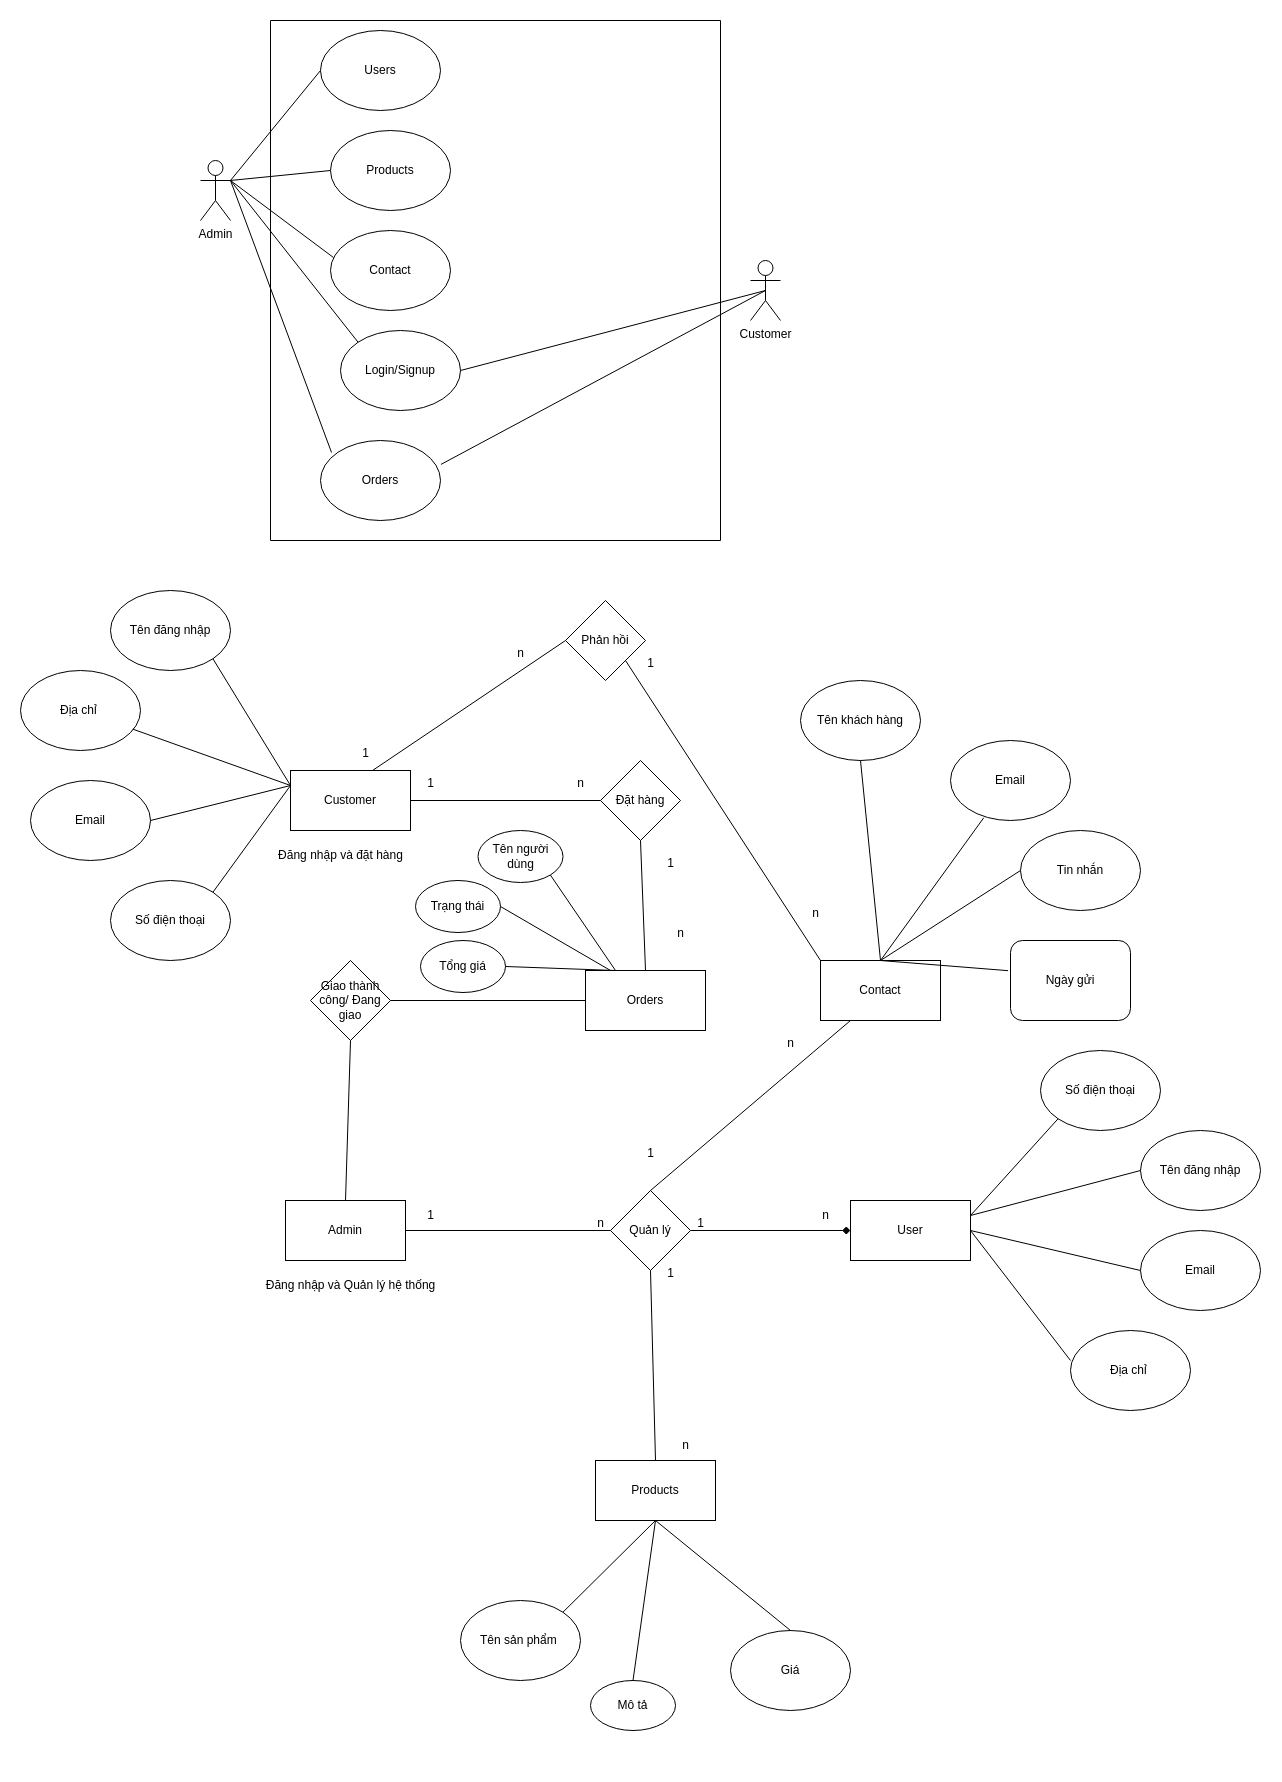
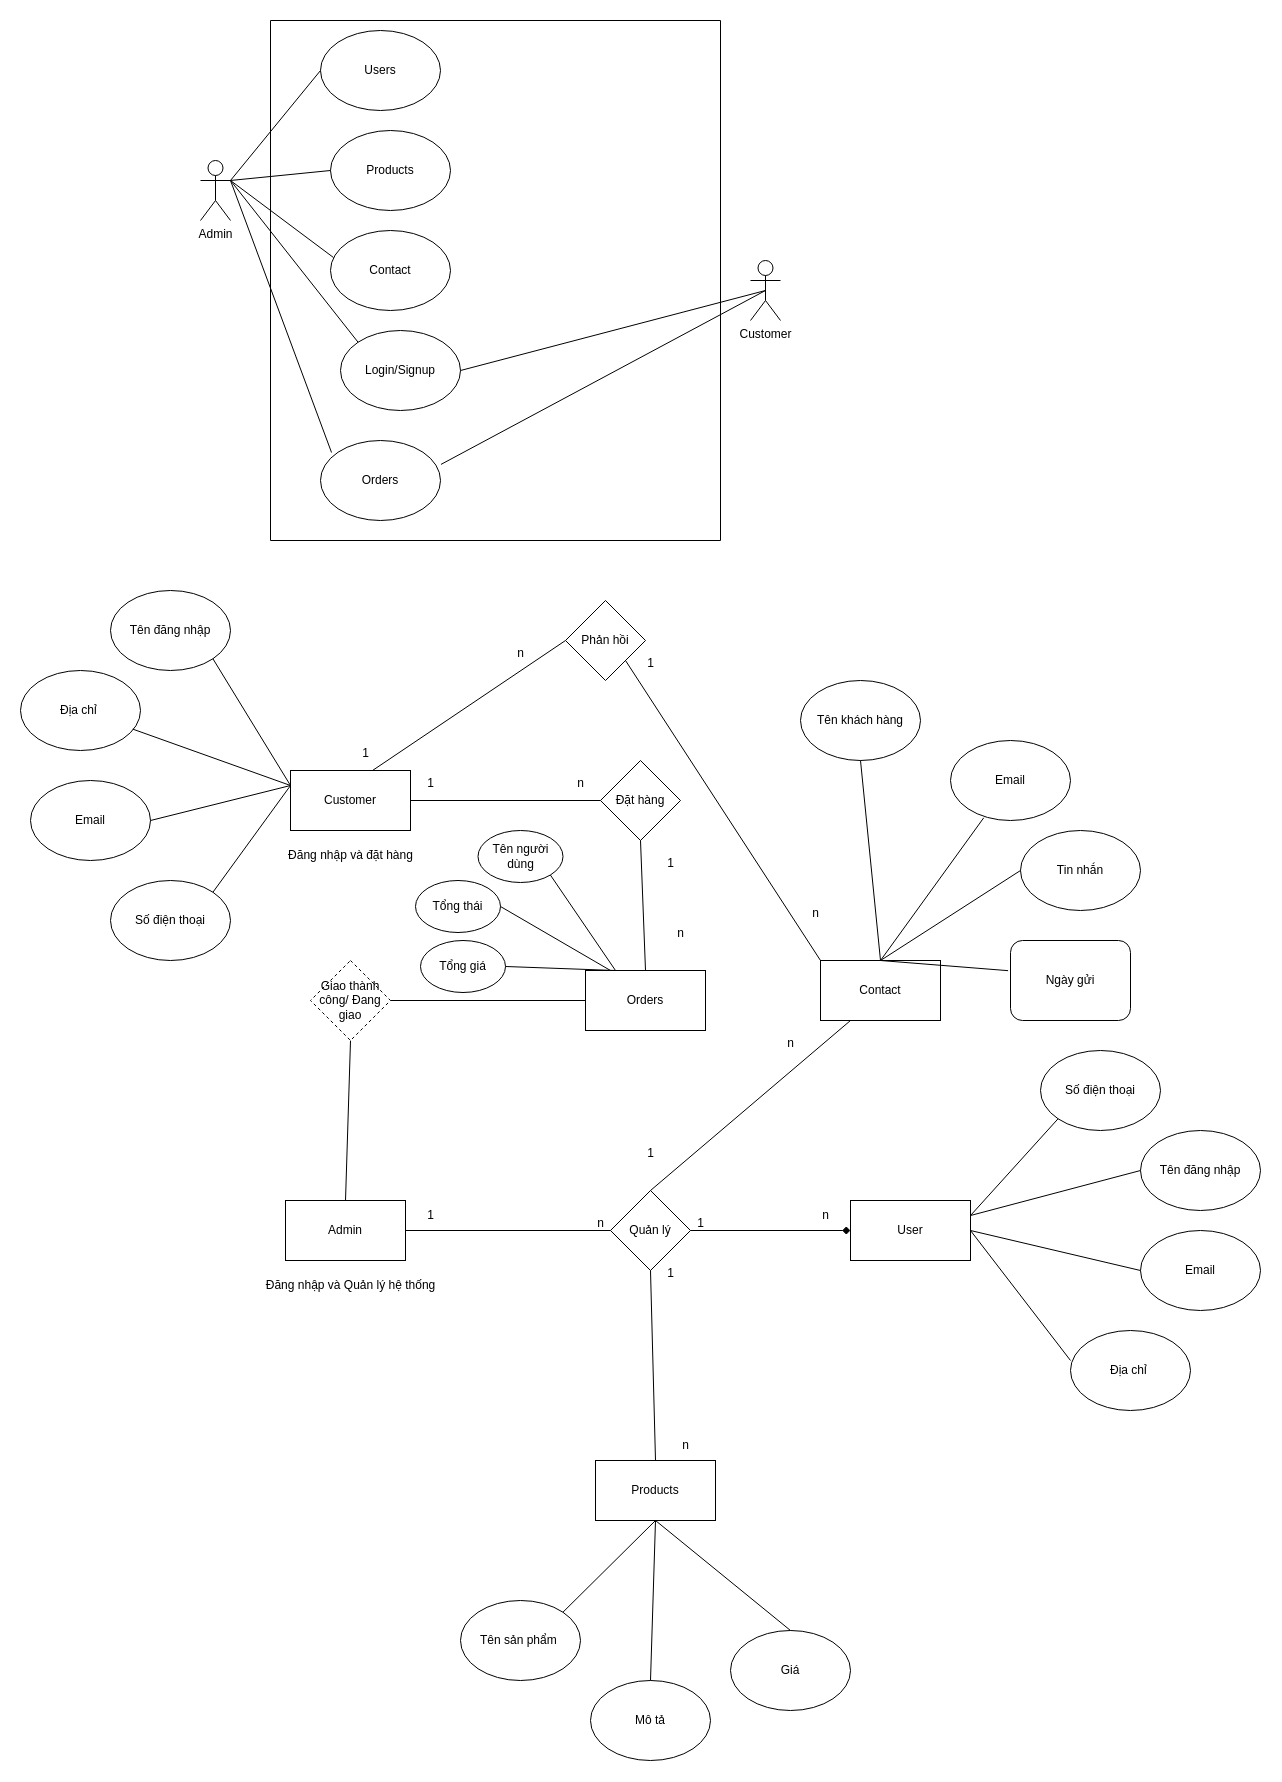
node "Đăng nhập và đặt hàng": moved (341, 856) -> (351, 856)
node "Trạng thái": label "Trạng thái" -> "Tổng thái"
node "Giao thành công/ Đang giao": style solid -> dashed
node "Mô tả": size 85x50 -> 120x80
